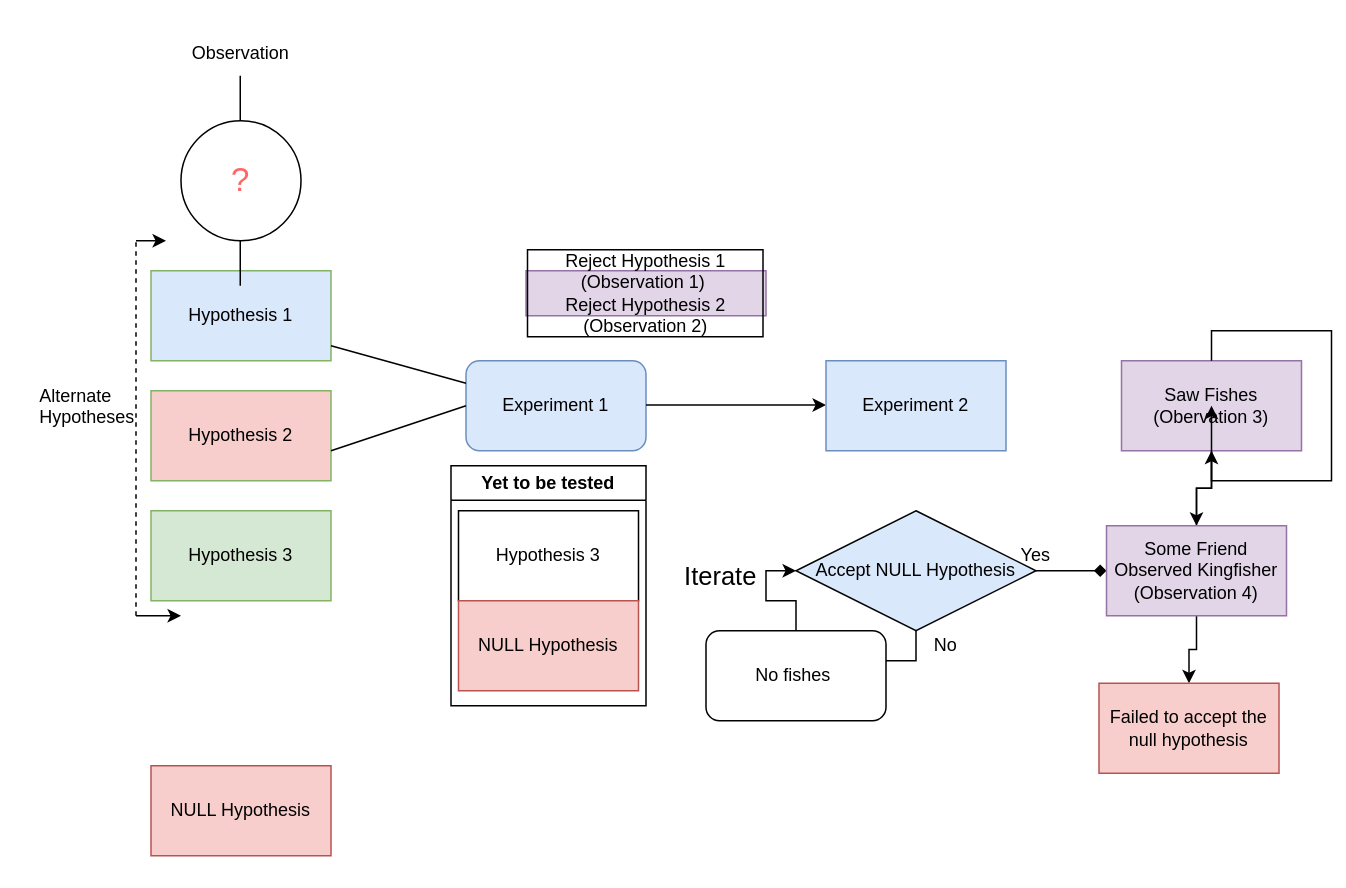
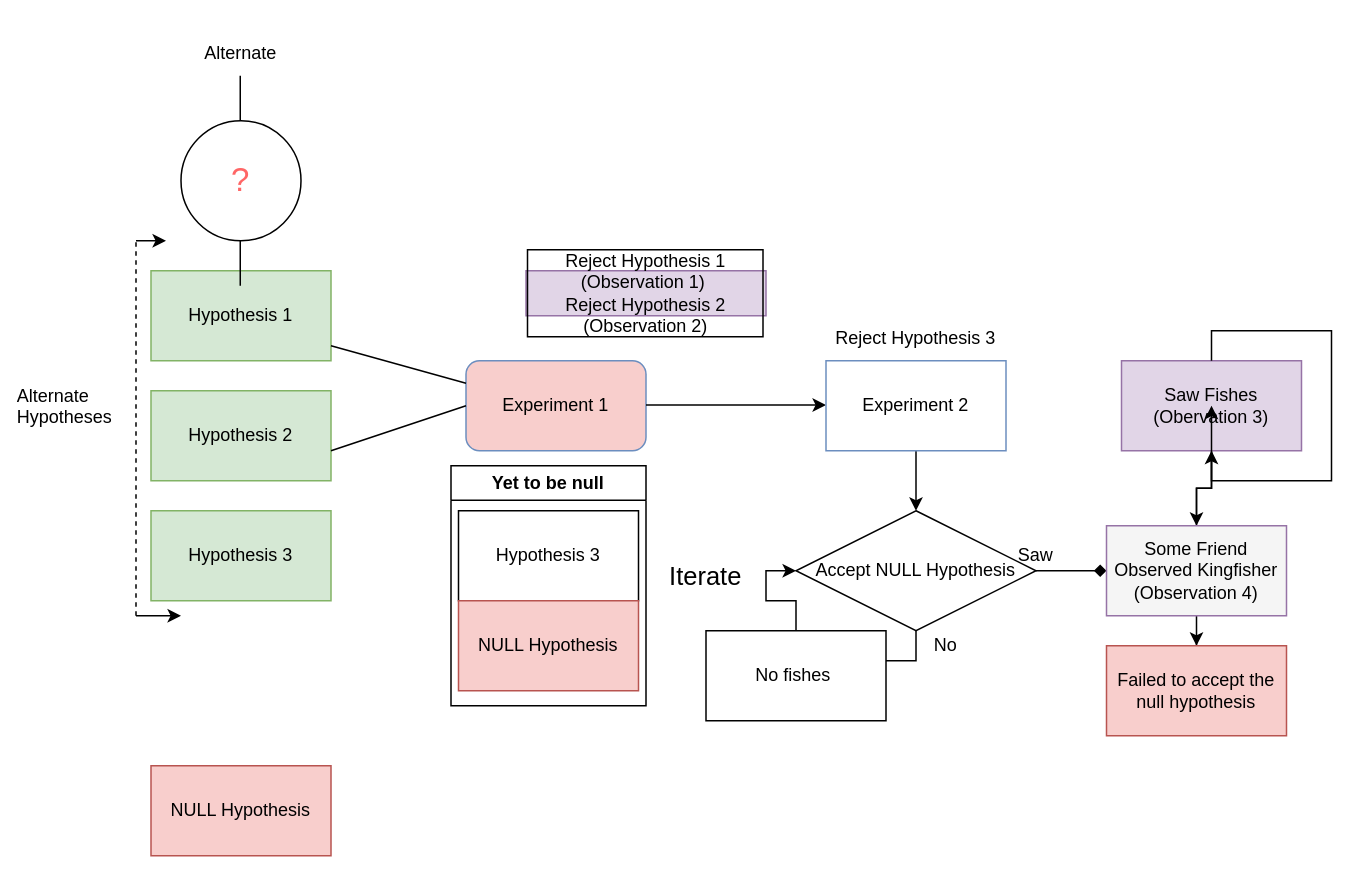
node "Observation": label "Observation" -> "Alternate"
node "Hypothesis 1": fillcolor #dae8fc -> #d5e8d4
node "Reject Hypothesis 3": added
node "Alternate Hypotheses": moved (91, 406) -> (68, 406)
node "Experiment 1": fillcolor #dae8fc -> #f8cecc
node "Experiment 2": fillcolor #dae8fc -> #ffffff
node "Hypothesis 2": fillcolor #f8cecc -> #d5e8d4
edge "Experiment 2" -> "Accept NULL Hypothesis": added
node "Yet to be tested": label "Yet to be tested" -> "Yet to be null"
node "Yes": label "Yes" -> "Saw"
node "Accept NULL Hypothesis": fillcolor #dae8fc -> #ffffff
node "Some Friend Observed Kingfisher (Observation 4)": fillcolor #e1d5e7 -> #f5f5f5
node "Iterate": moved (721, 578) -> (706, 578)
node "No fishes": shape rounded rectangle -> rectangle
node "Failed to accept the null hypothesis": moved (1189, 728) -> (1196, 691)
